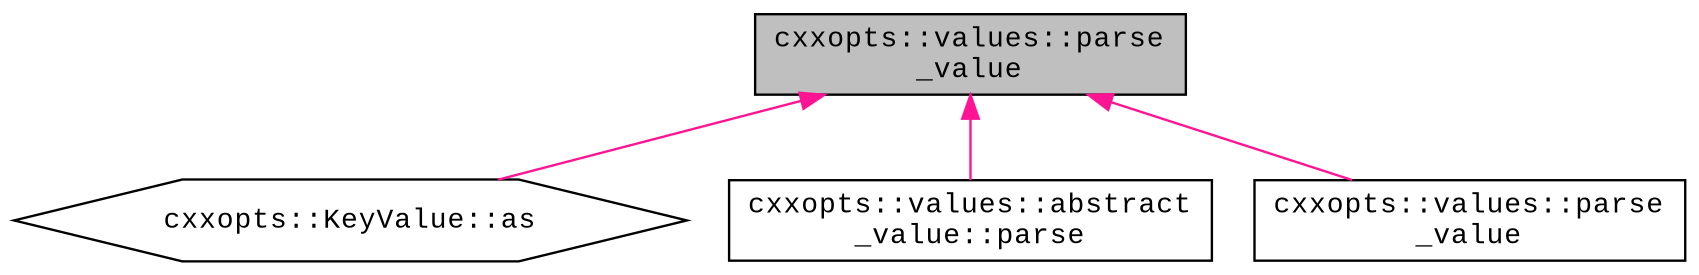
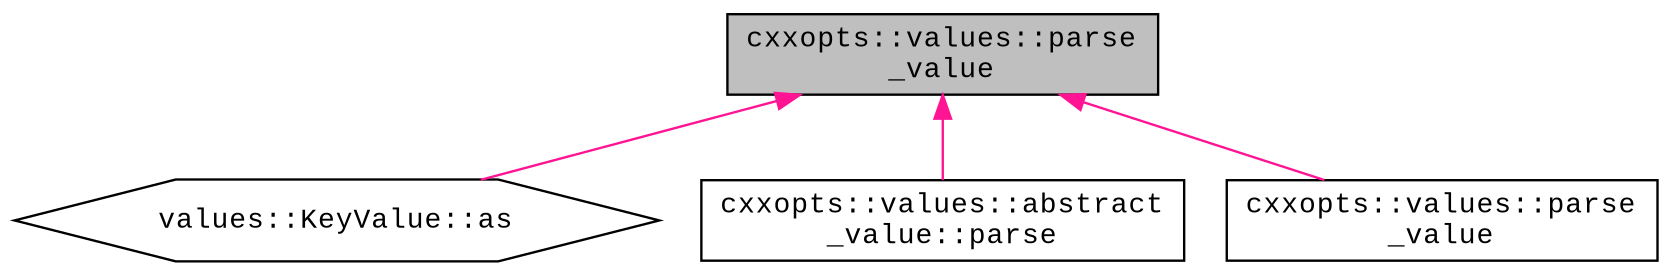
node "cxxopts::KeyValue::as": label "cxxopts::KeyValue::as" -> "values::KeyValue::as"
